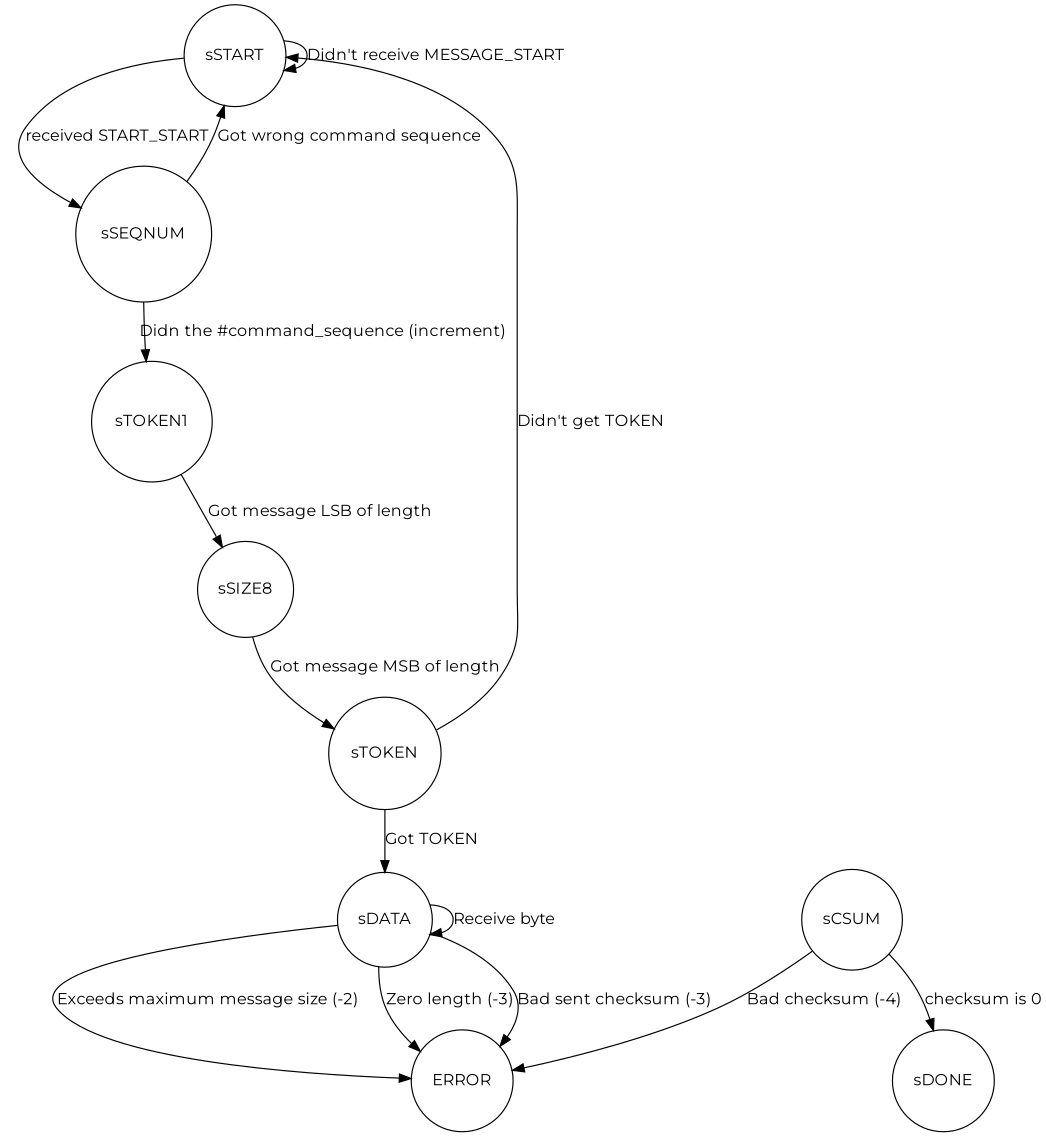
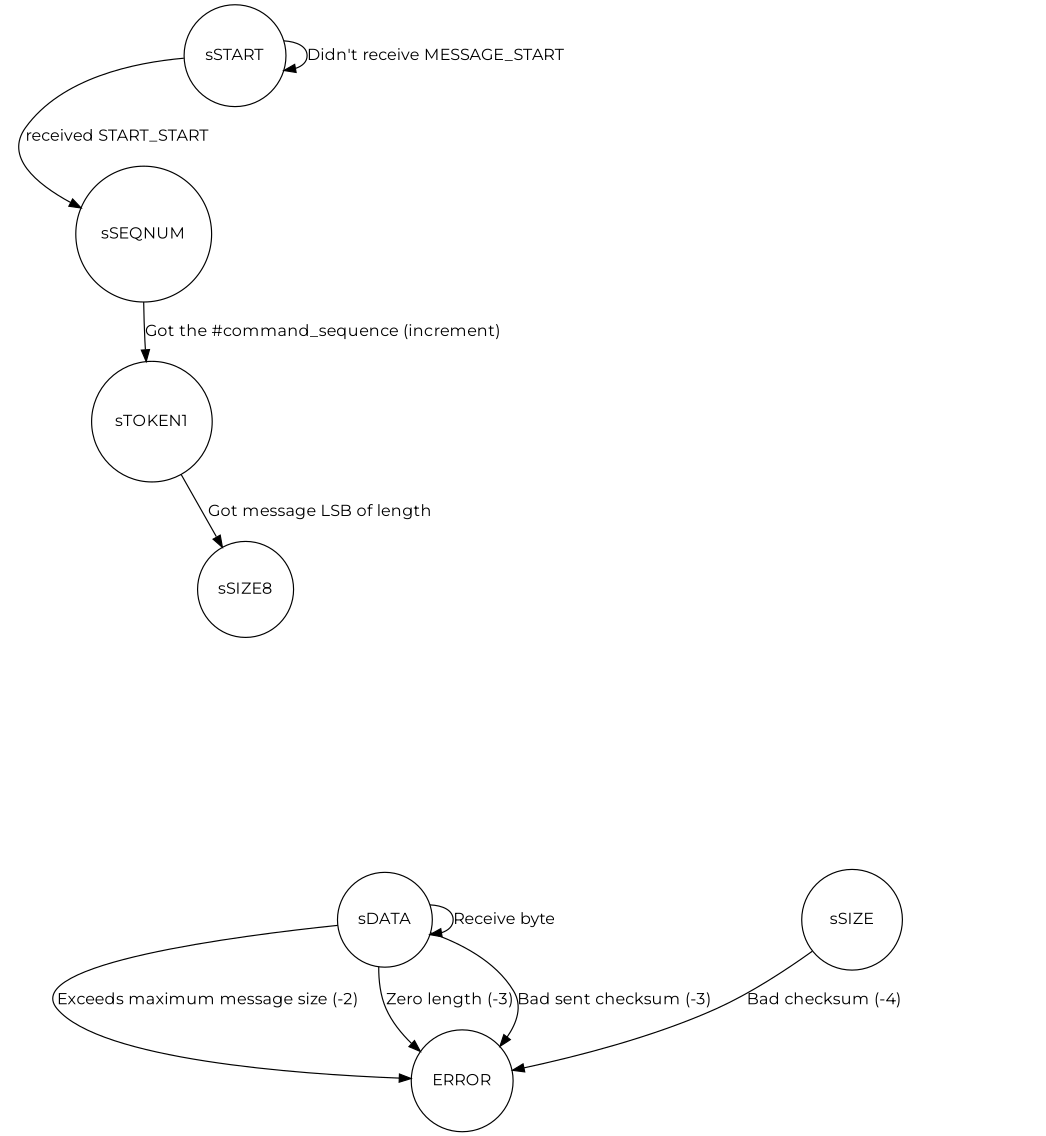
edge "sSEQNUM" -> "sSTART": removed, label "Got wrong command sequence"
edge "sSEQNUM" -> "sTOKEN1": label "Didn the #command_sequence (increment)" -> "Got the #command_sequence (increment)"
node "sTOKEN": removed
node "sCSUM": label "sCSUM" -> "sSIZE"
node "sDONE": removed
